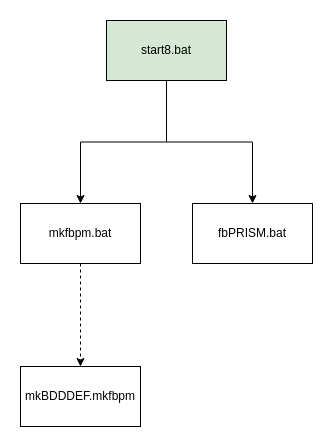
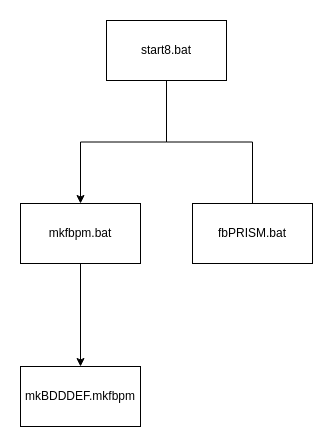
node "start8.bat": fillcolor #d5e8d4 -> #ffffff
edge "start8.bat" -> "fbPRISM.bat": arrowhead classic -> none
edge "mkfbpm.bat" -> "mkBDDDEF.mkfbpm": style dashed -> solid
